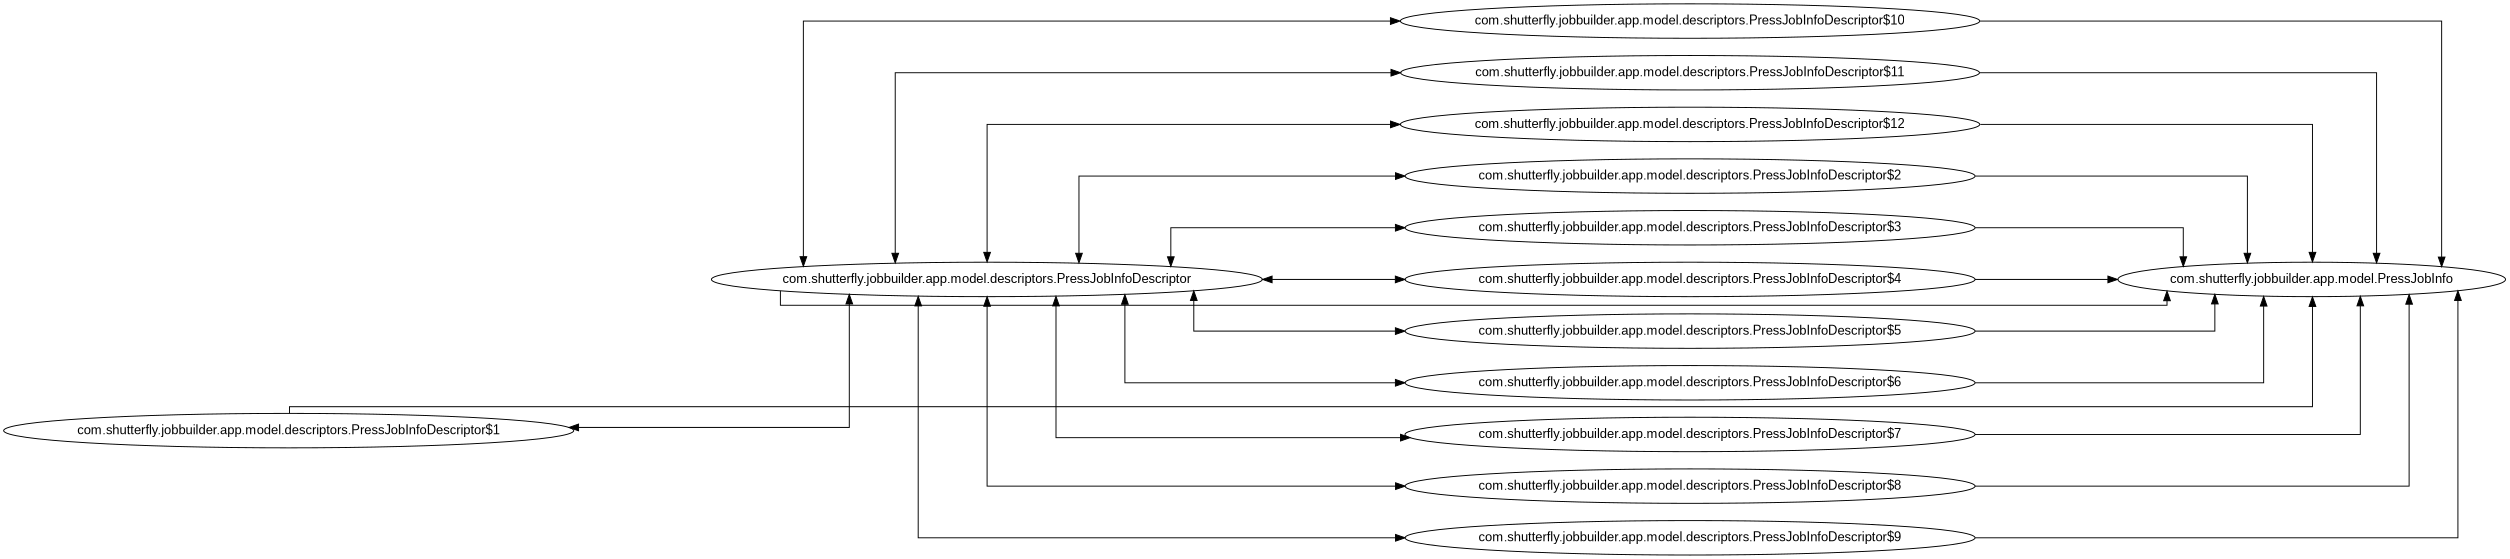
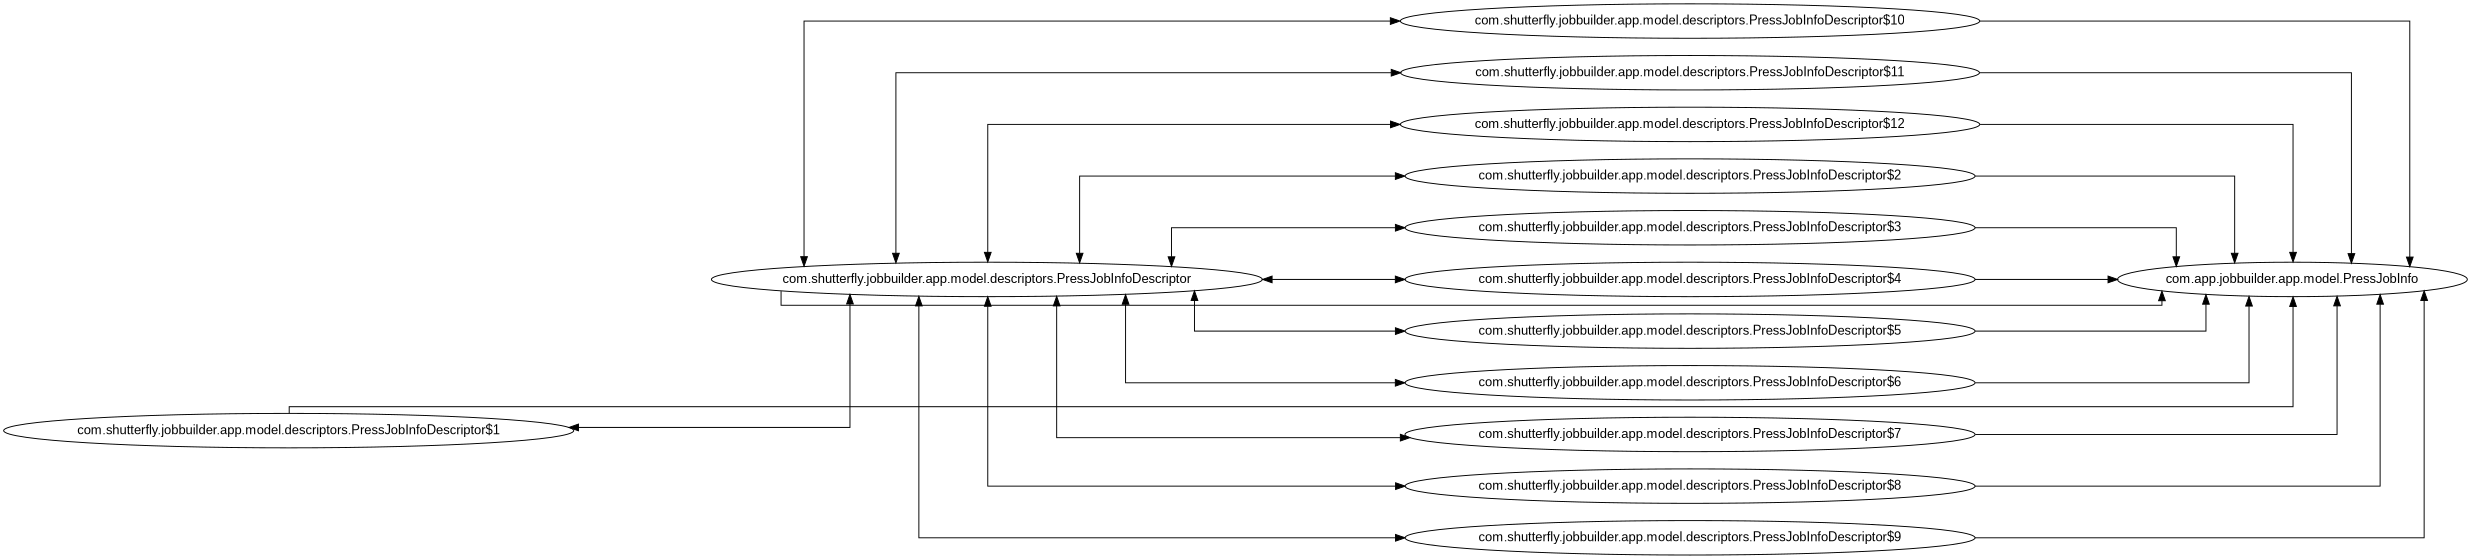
node "com.shutterfly.jobbuilder.app.model.PressJobInfo": label "com.shutterfly.jobbuilder.app.model.PressJobInfo" -> "com.app.jobbuilder.app.model.PressJobInfo"
